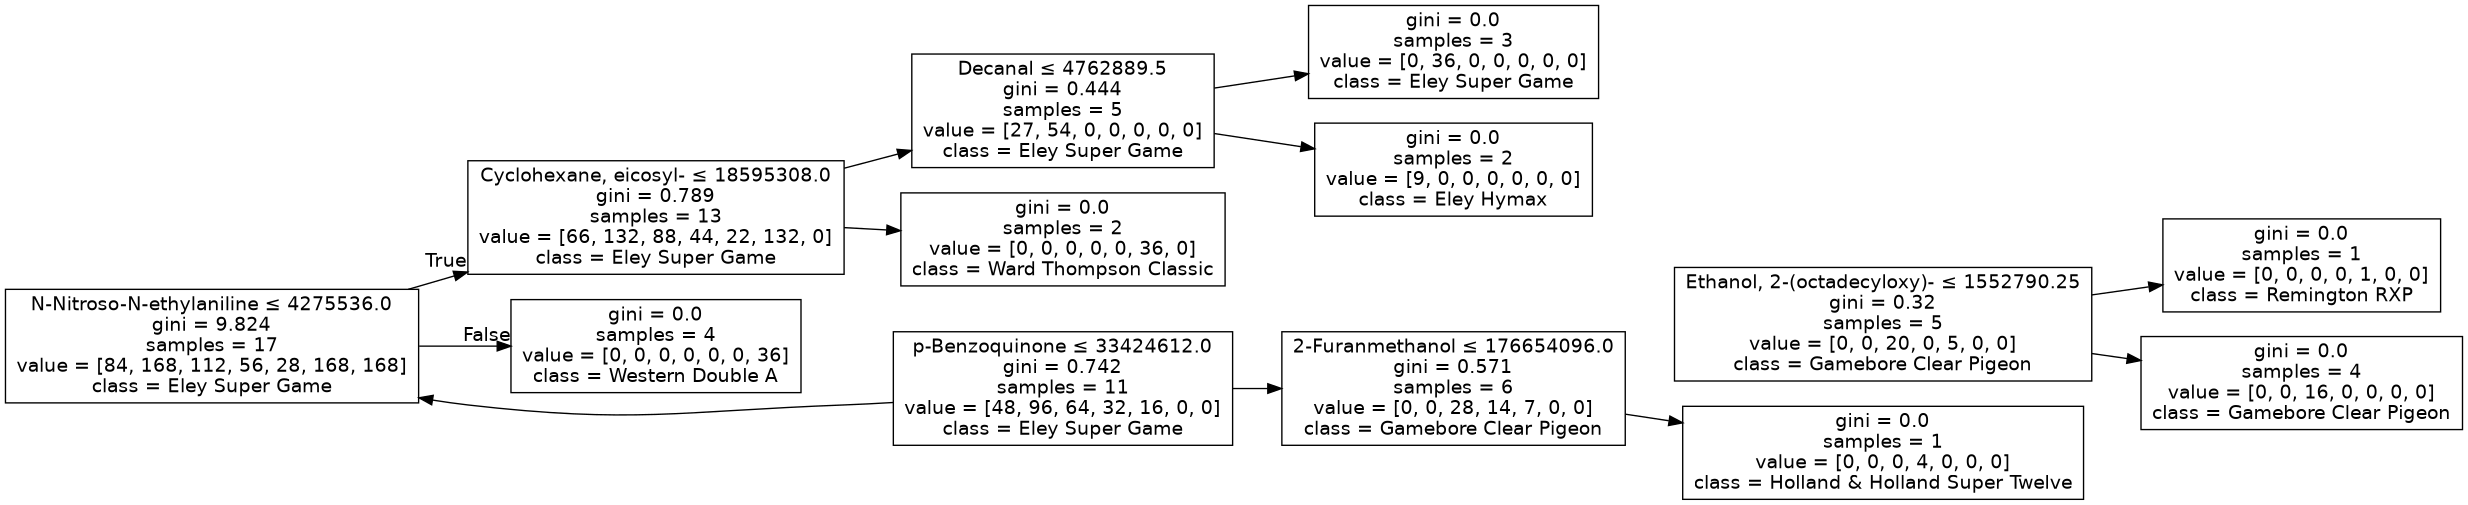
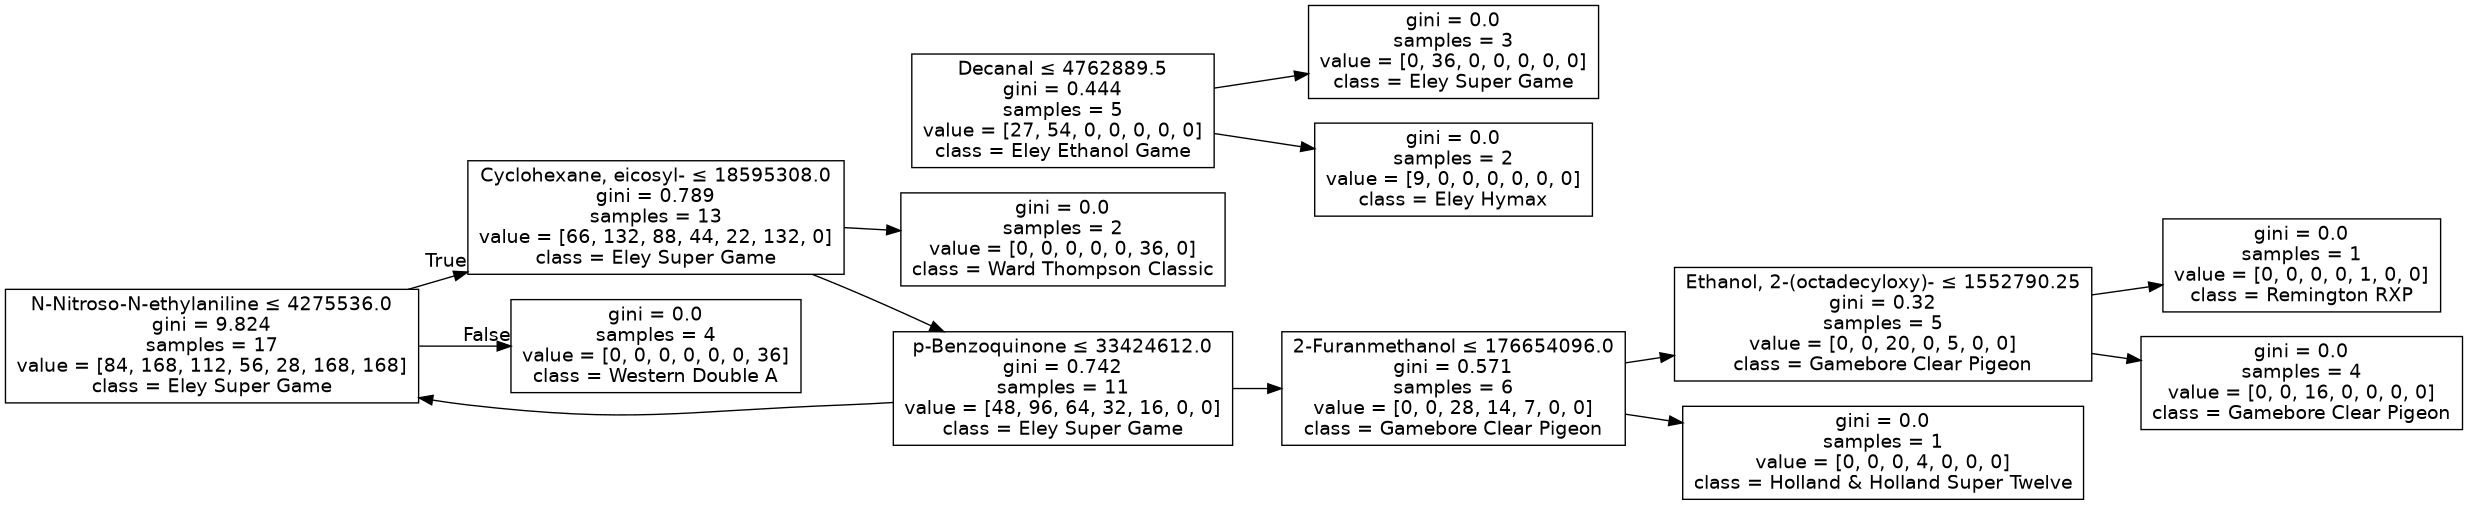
node "Decanal ≤ 4762889.5": text "class = Eley Super Game" -> "class = Eley Ethanol Game"
edge "Cyclohexane, eicosyl- ≤ 18595308.0" -> "Decanal ≤ 4762889.5": now "Cyclohexane, eicosyl- ≤ 18595308.0" -> "p-Benzoquinone ≤ 33424612.0"
edge "2-Furanmethanol ≤ 176654096.0" -> "Ethanol, 2-(octadecyloxy)- ≤ 1552790.25": added
